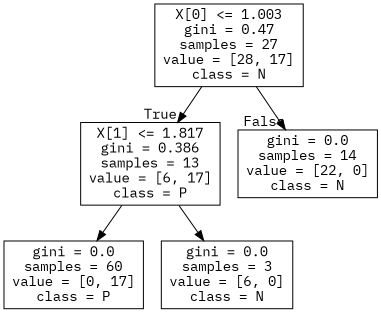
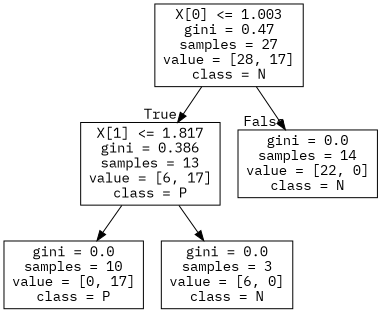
node "gini = 0.0 samples = 60 value = [0, 17] class = P": label "gini = 0.0 samples = 60 value = [0, 17] class = P" -> "gini = 0.0 samples = 10 value = [0, 17] class = P"
